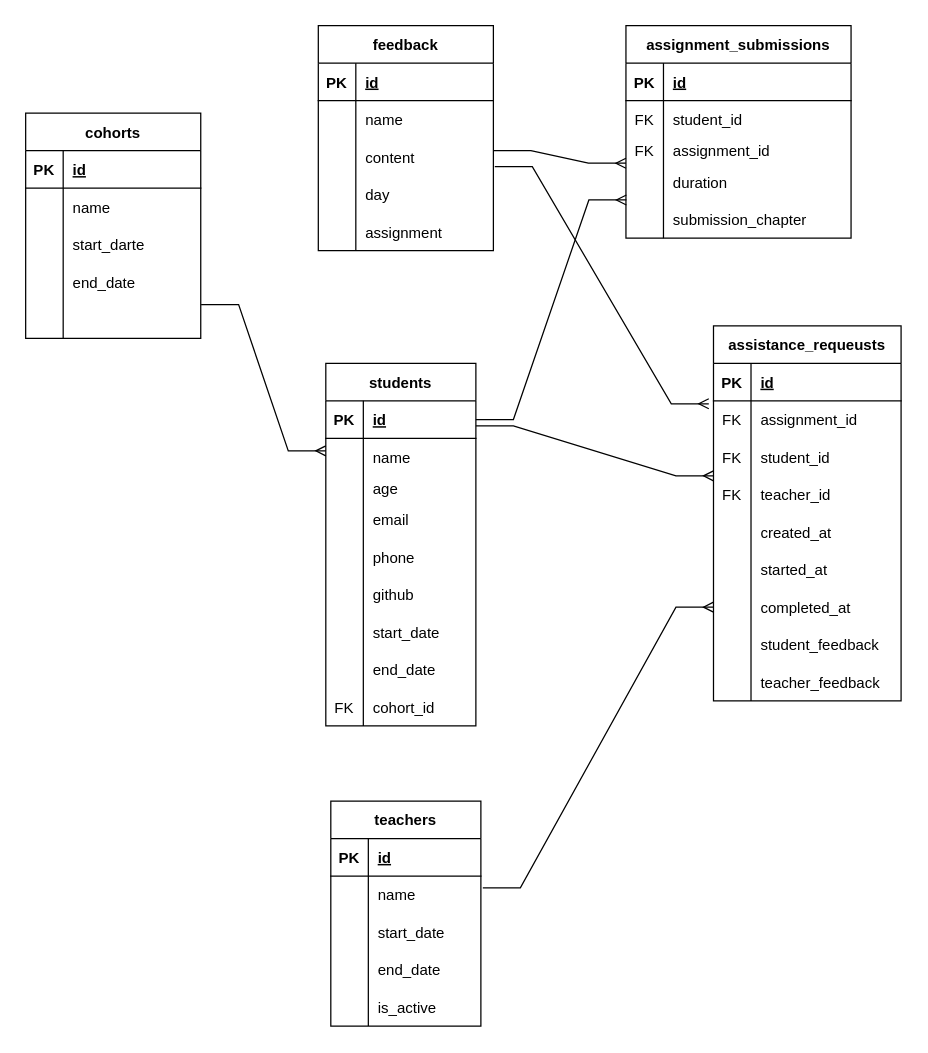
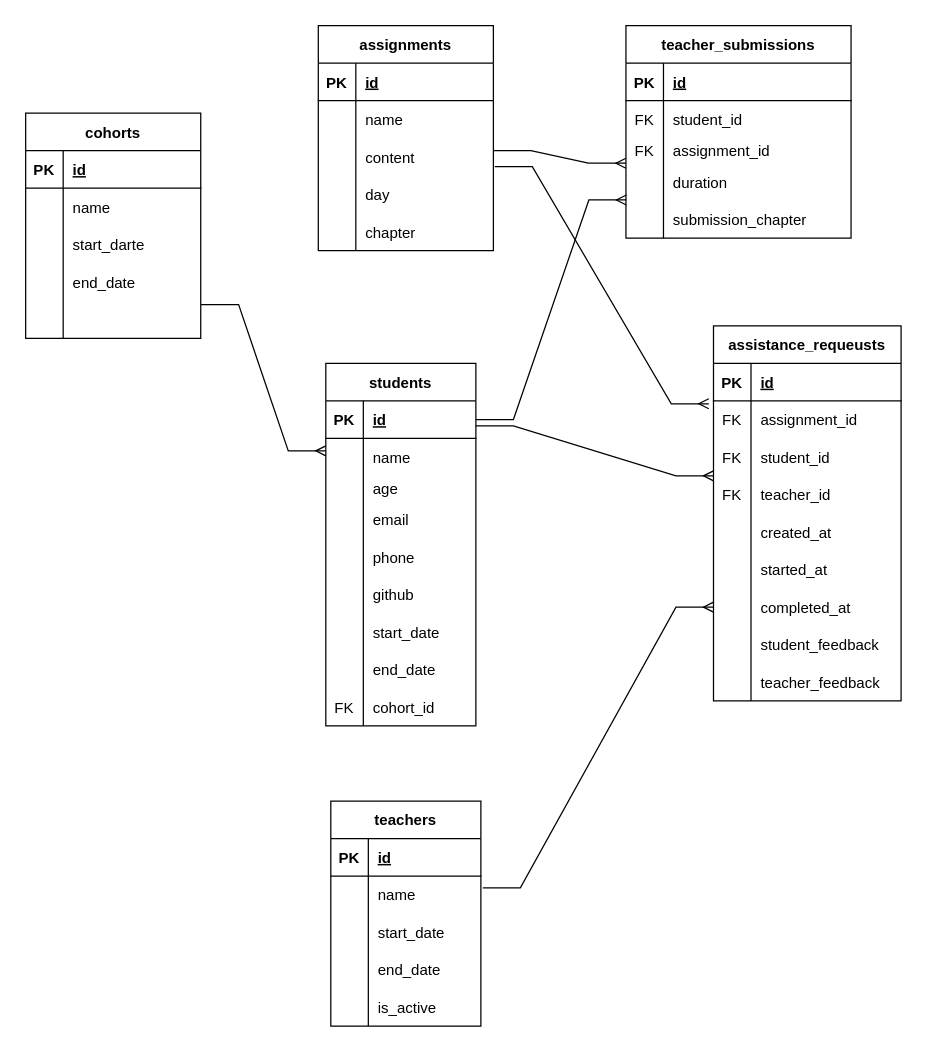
node "feedback": label "feedback" -> "assignments"
node "assignment_submissions": label "assignment_submissions" -> "teacher_submissions"
node "assignment": label "assignment" -> "chapter"
